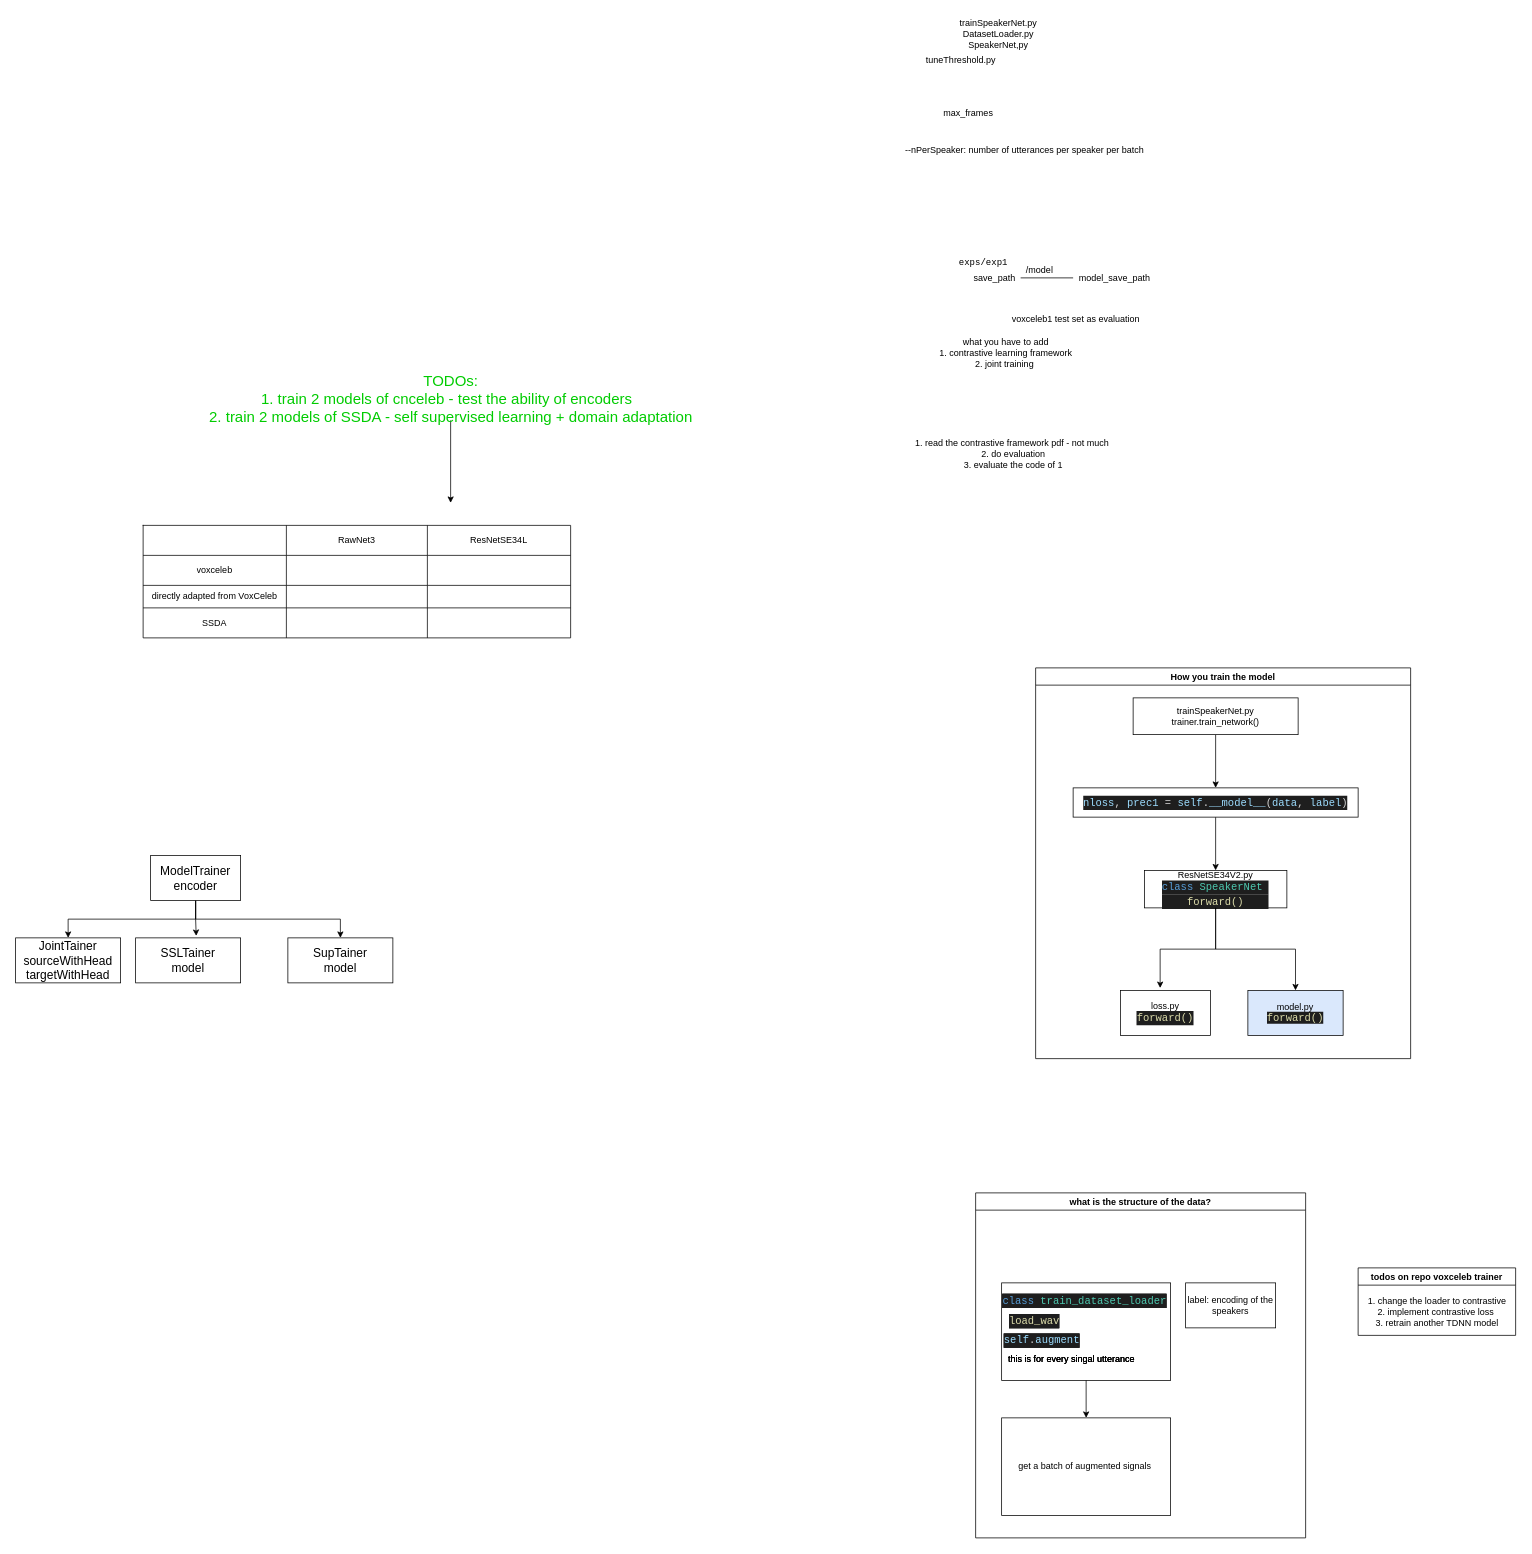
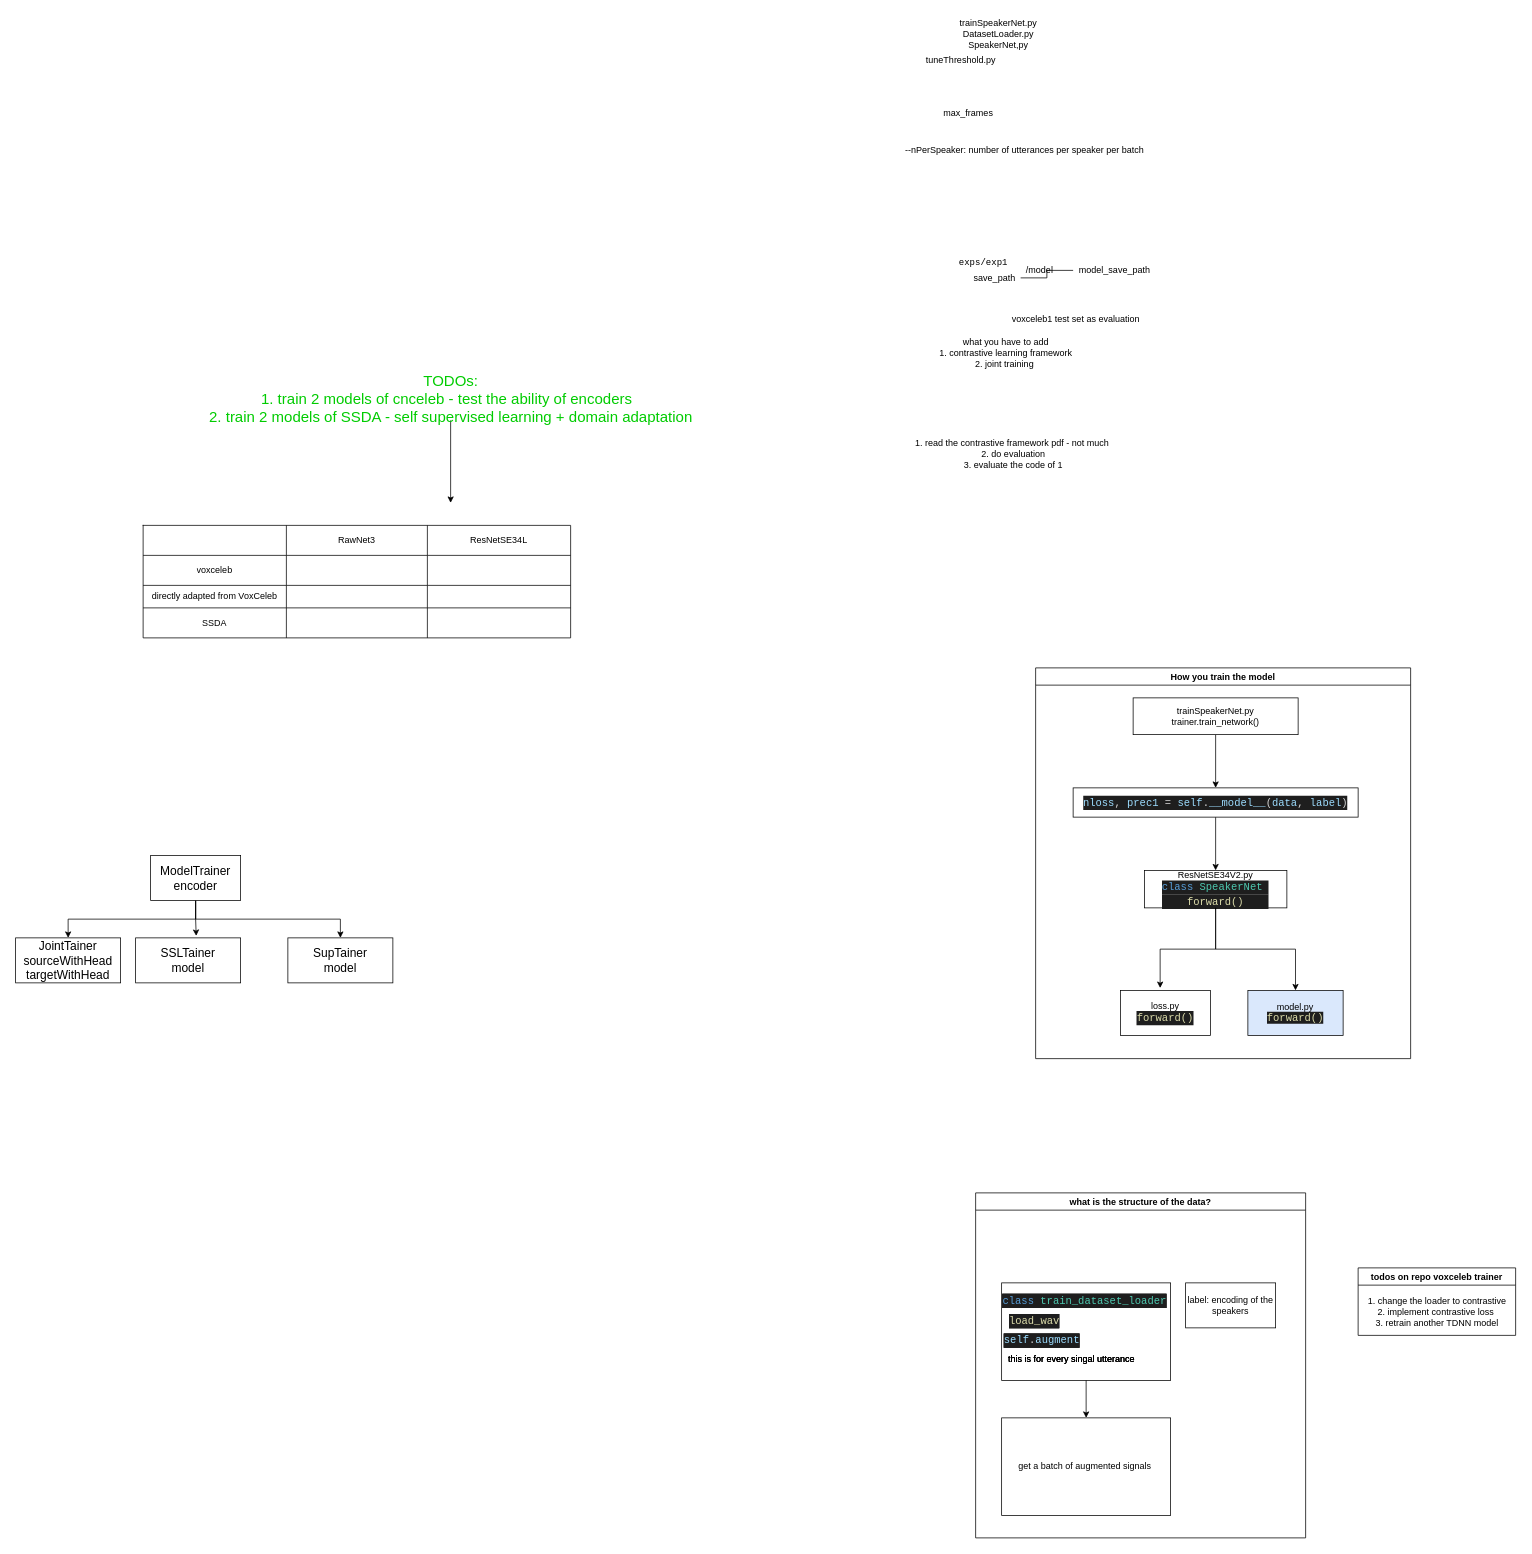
node "model_save_path": moved (1114, 278) -> (1114, 270)
